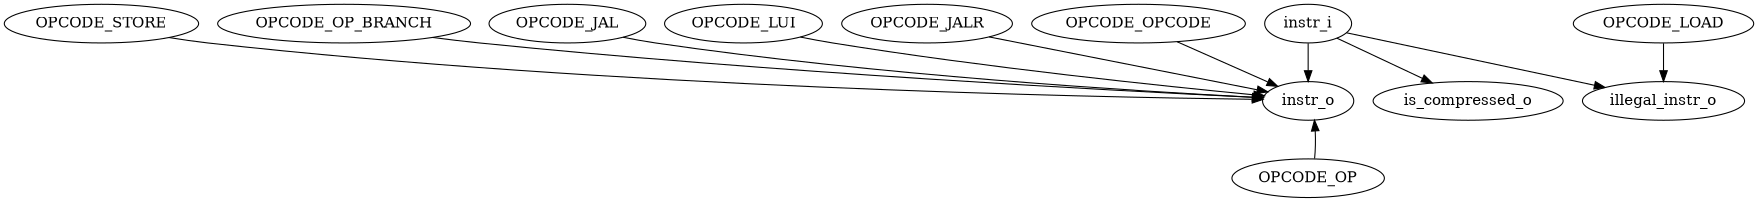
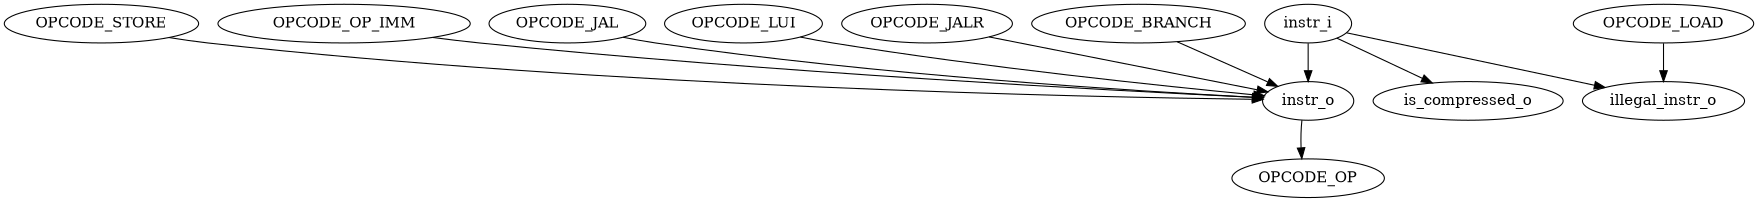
node "OPCODE_OP_BRANCH": label "OPCODE_OP_BRANCH" -> "OPCODE_OP_IMM"
node "OPCODE_OPCODE": label "OPCODE_OPCODE" -> "OPCODE_BRANCH"
edge "OPCODE_OP" -> "instr_o": reversed
